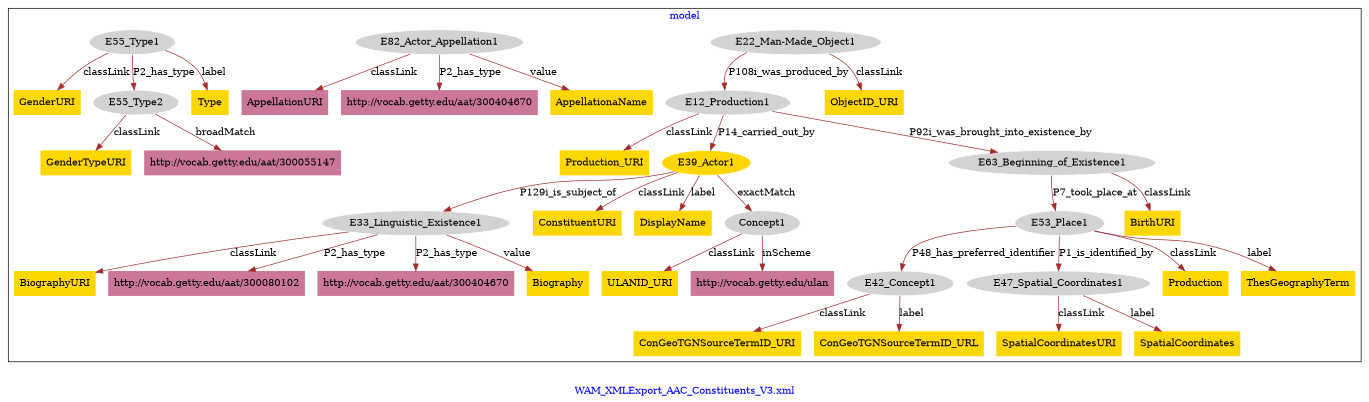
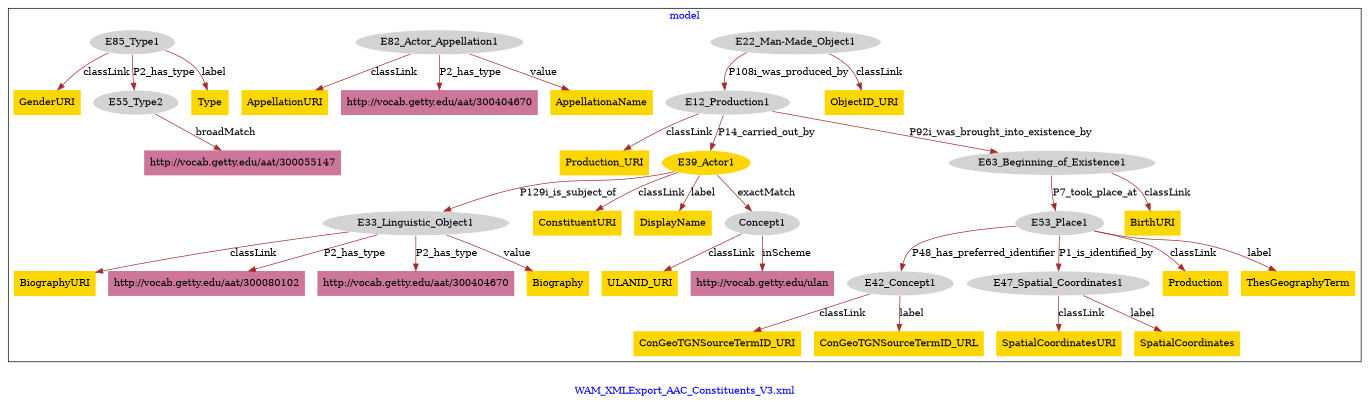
node "E55_Type1": label "E55_Type1" -> "E85_Type1"
node "AppellationURI": fillcolor #cc7799 -> gold
node "GenderTypeURI": removed
node "E33_Linguistic_Existence1": label "E33_Linguistic_Existence1" -> "E33_Linguistic_Object1"
